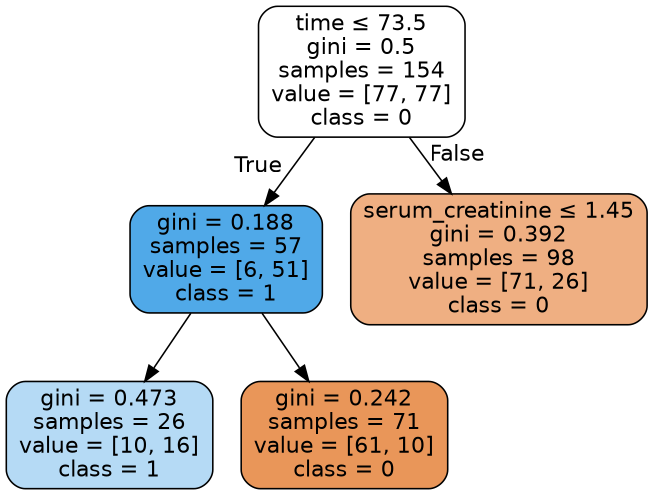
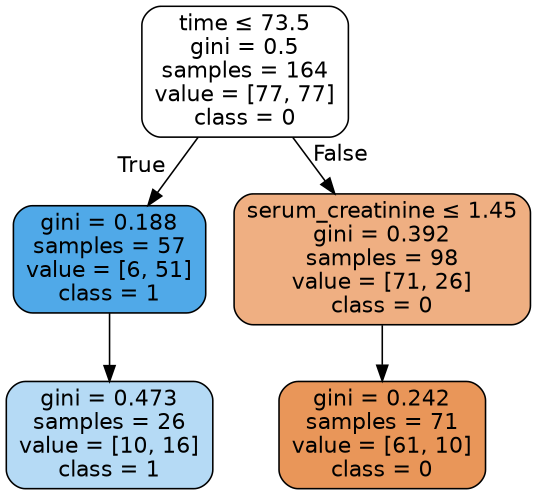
node "time ≤ 73.5": text "samples = 154" -> "samples = 164"
edge "gini = 0.188" -> "gini = 0.242": now "serum_creatinine ≤ 1.45" -> "gini = 0.242"
